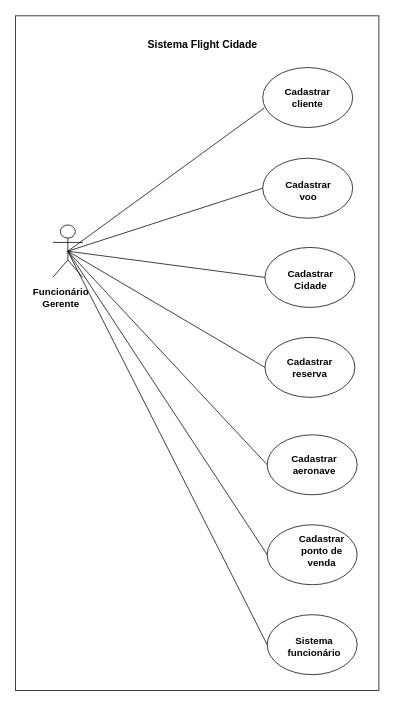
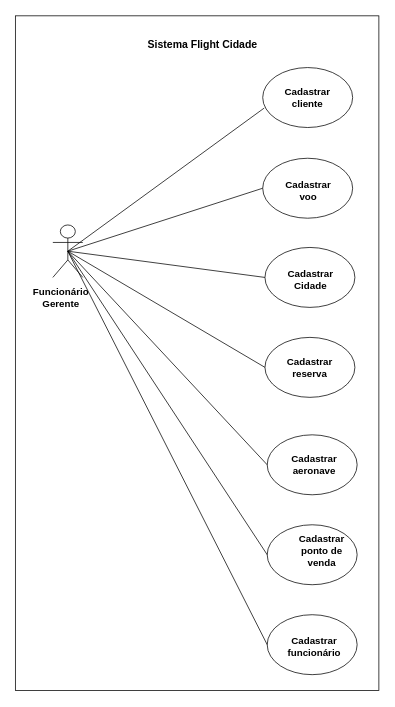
node "Sistema funcionário": label "Sistema funcionário" -> "Cadastrar funcionário"
